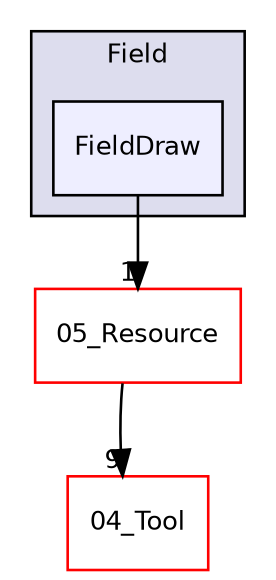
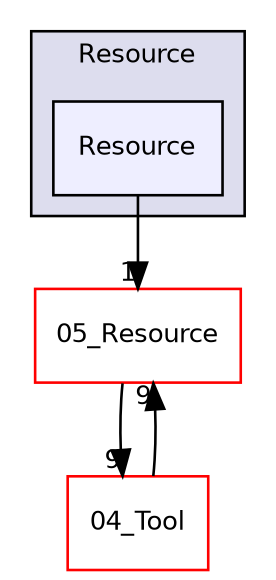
cluster "Field": label "Field" -> "Resource"
node "FieldDraw": label "FieldDraw" -> "Resource"
edge "04_Tool" -> "05_Resource": added
